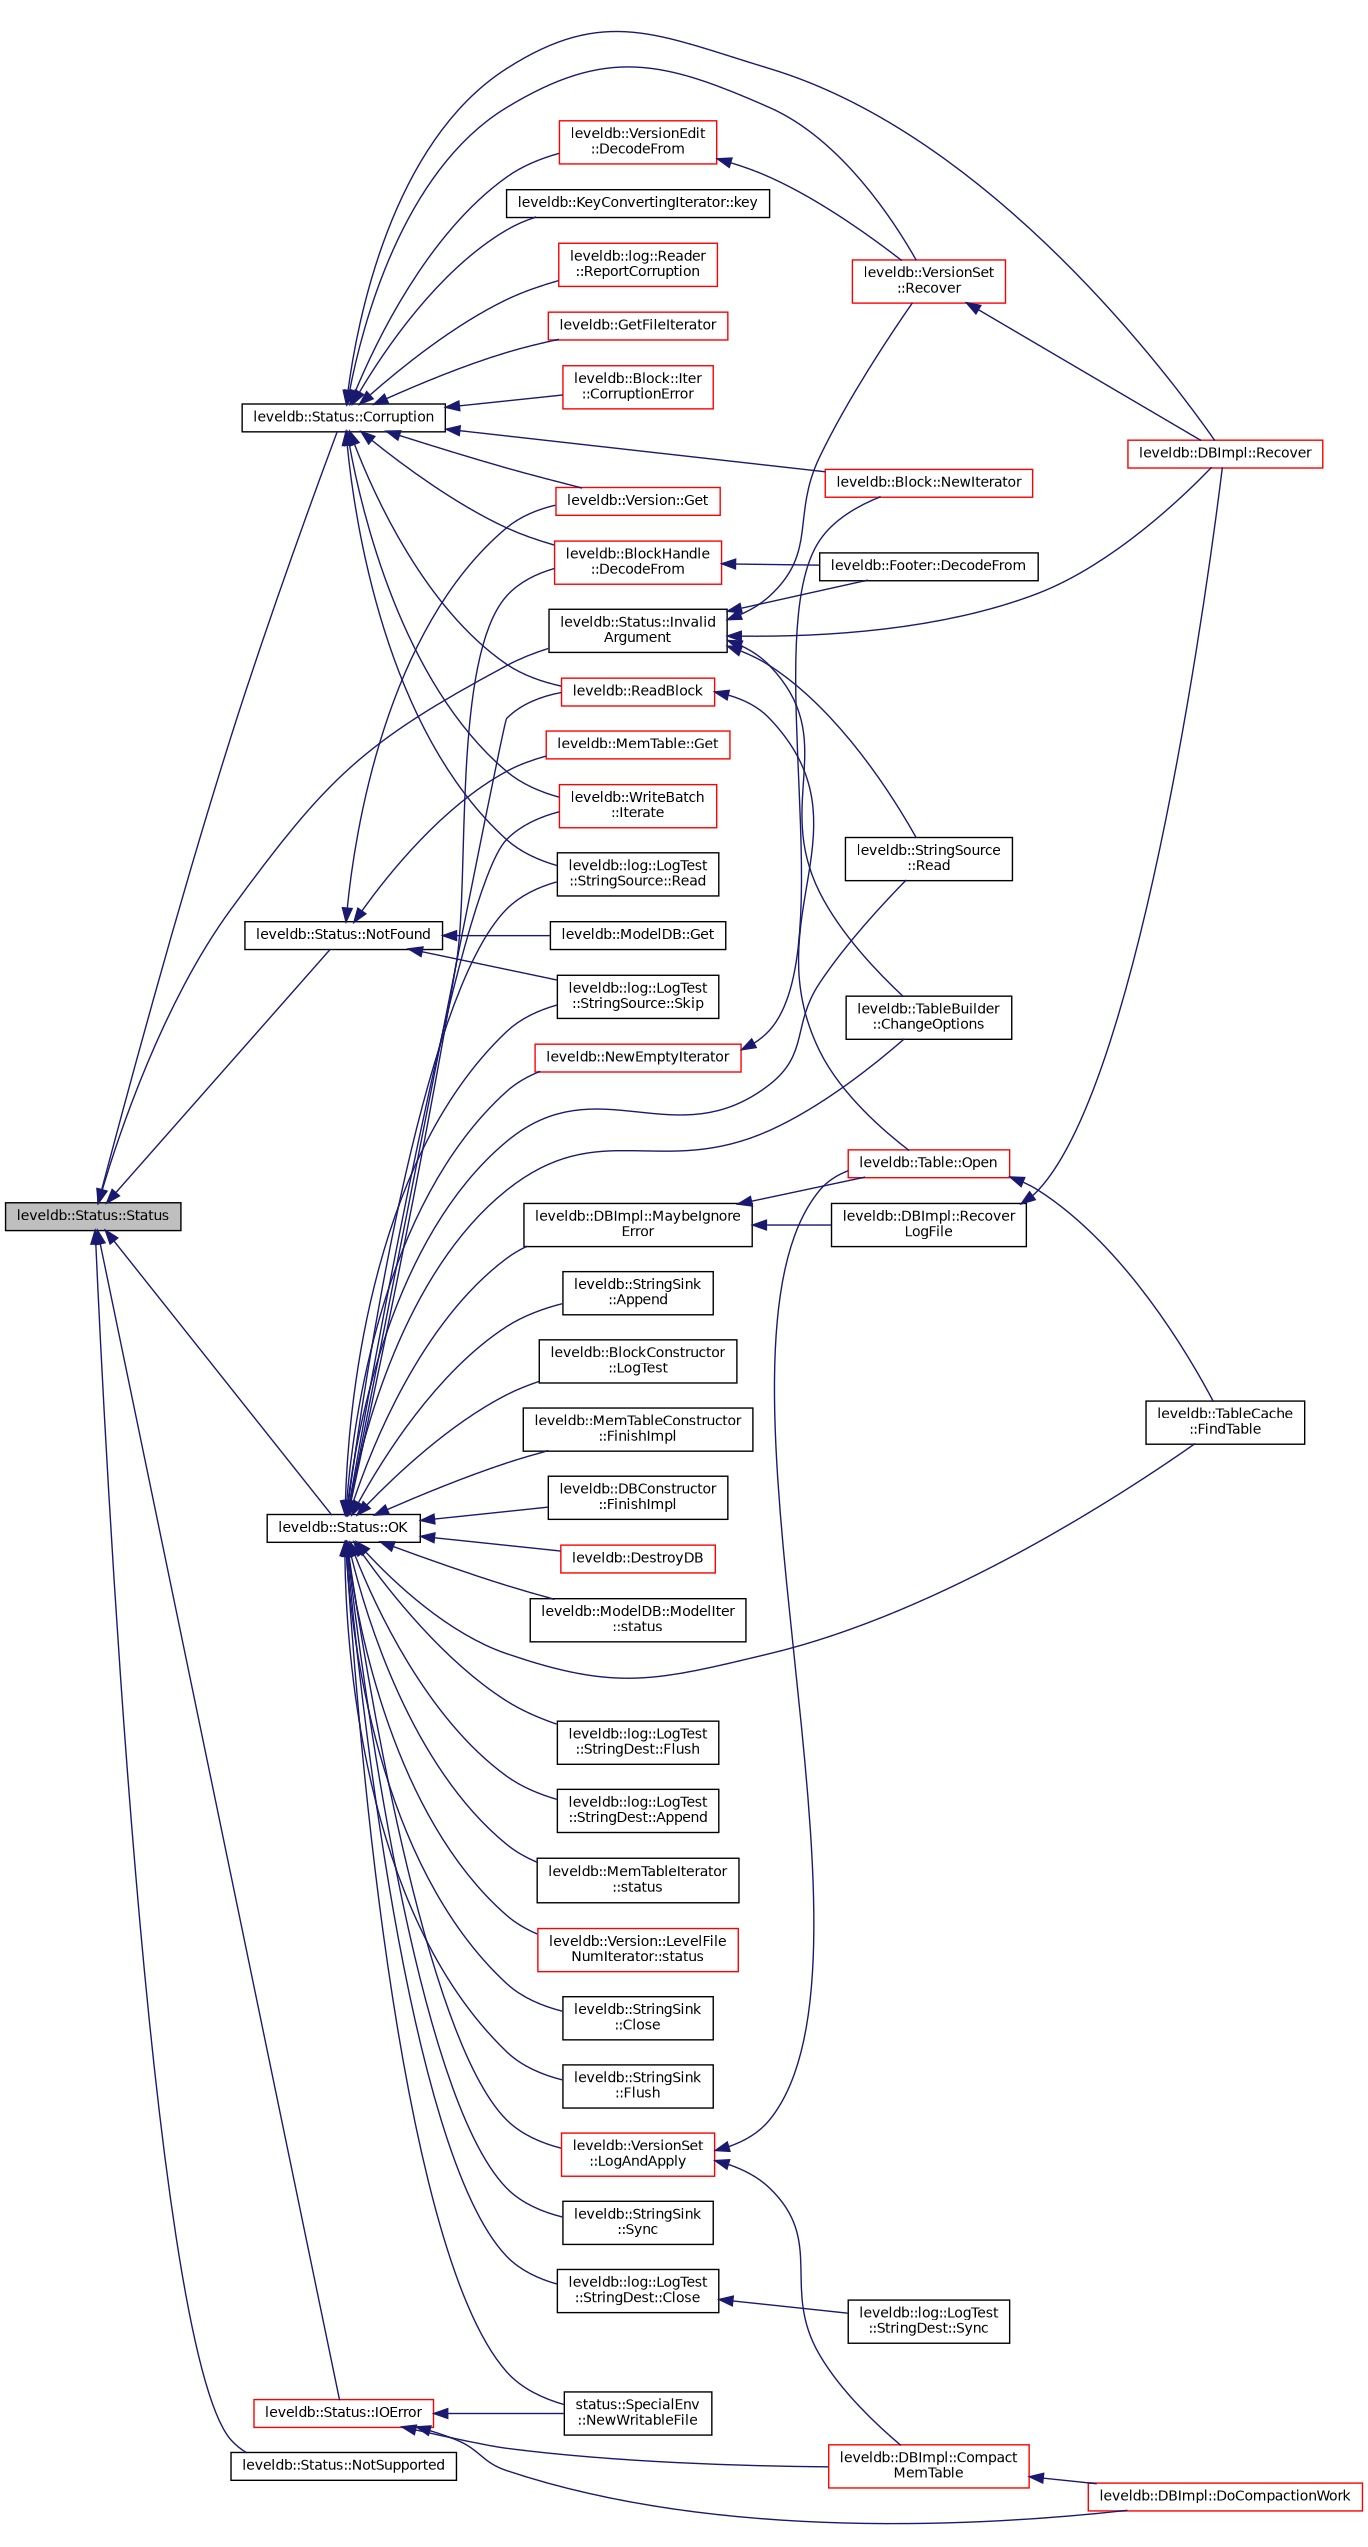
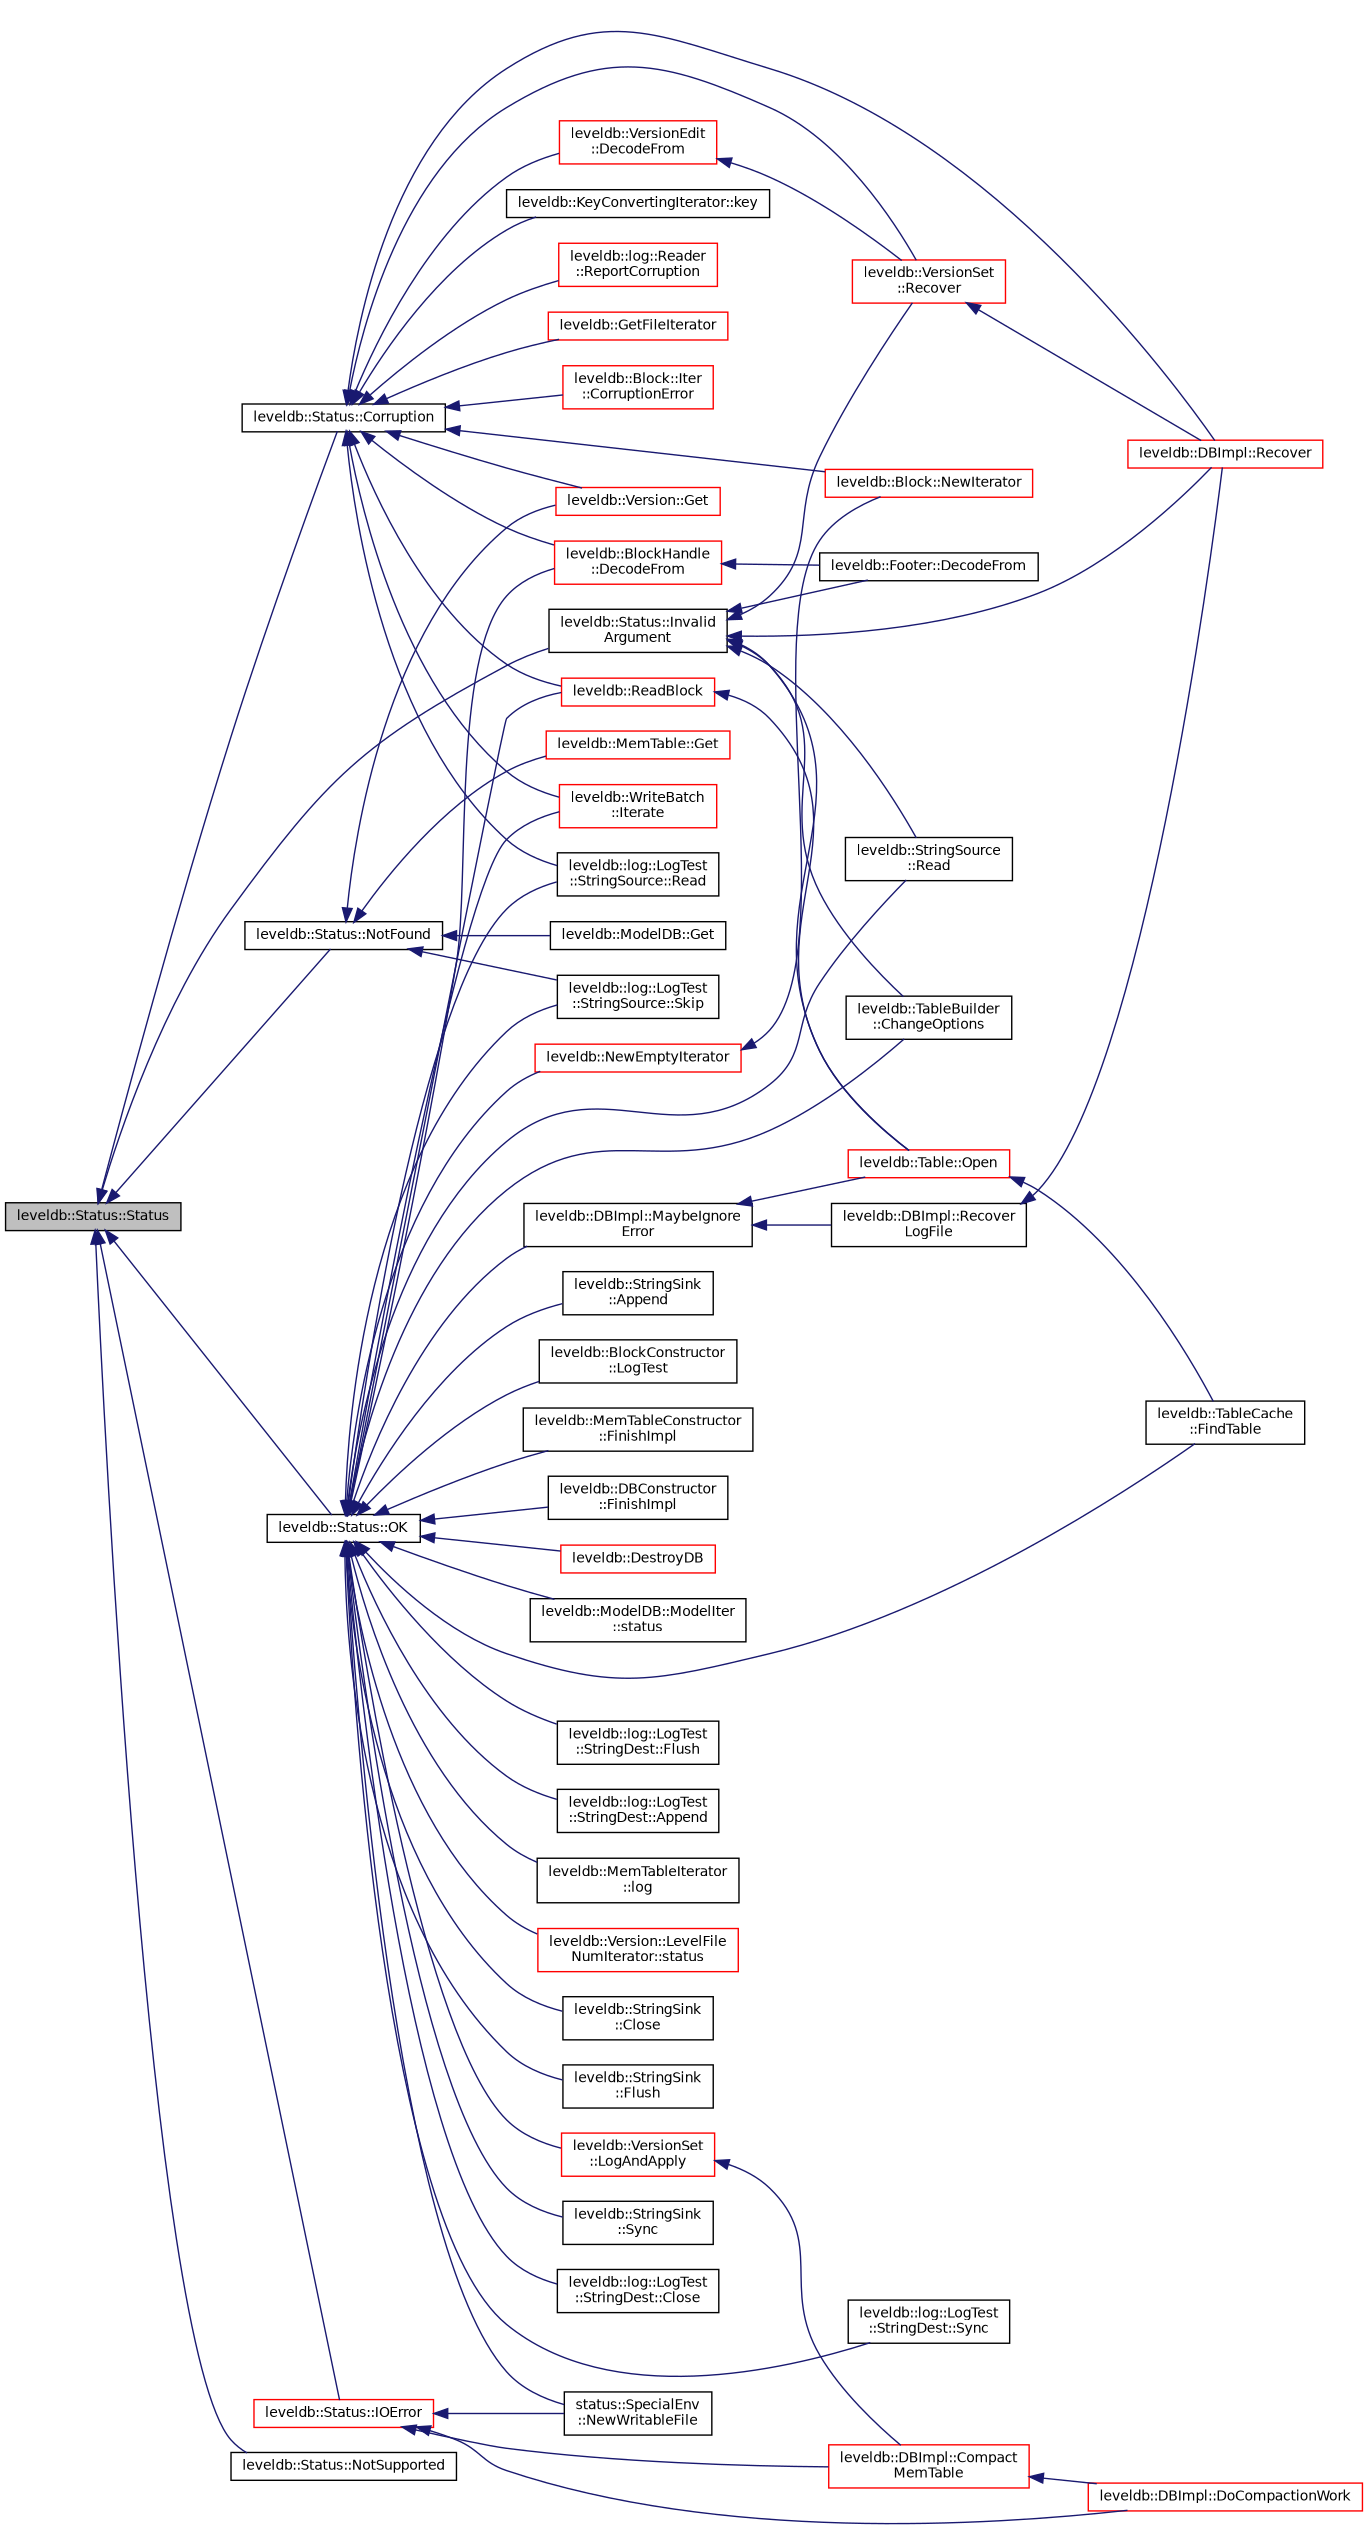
edge "leveldb::Table::Open" -> "leveldb::VersionSet ::LogAndApply": now "leveldb::Table::Open" -> "leveldb::Status::Invalid Argument"
node "leveldb::MemTableIterator ::status": label "leveldb::MemTableIterator ::status" -> "leveldb::MemTableIterator ::log"
edge "leveldb::log::LogTest ::StringDest::Sync" -> "leveldb::log::LogTest ::StringDest::Close": now "leveldb::log::LogTest ::StringDest::Sync" -> "leveldb::Status::OK"
